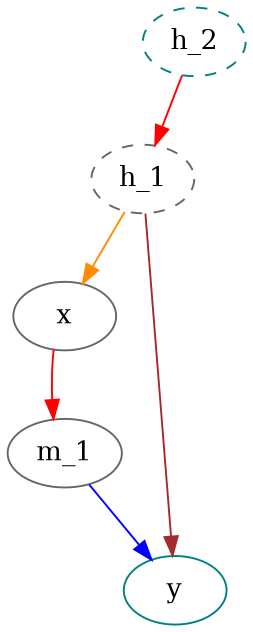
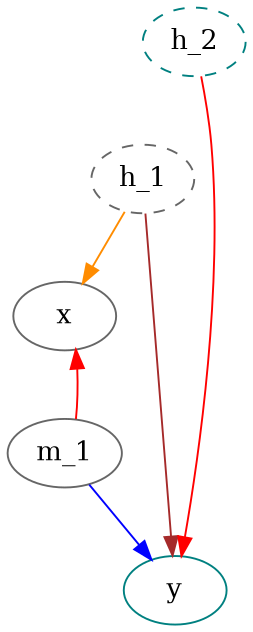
edge "h_2" -> "h_1": now "h_2" -> "y"
edge "x" -> "m_1": reversed
